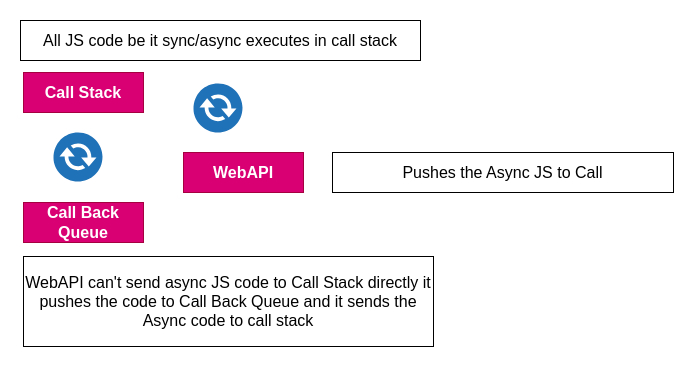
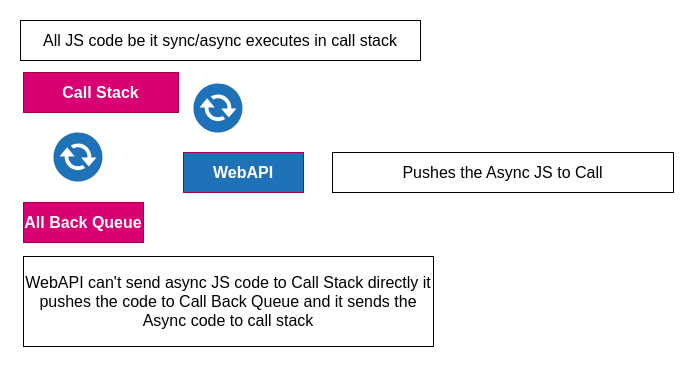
node "Call Stack": size 120x40 -> 155x40
node "WebAPI": fillcolor #d80073 -> #2072b8
node "Call Back Queue": label "Call Back Queue" -> "All Back Queue"
